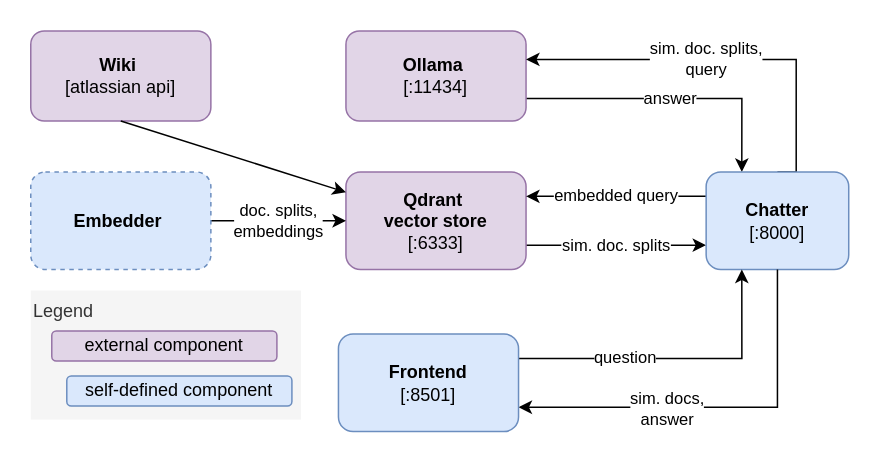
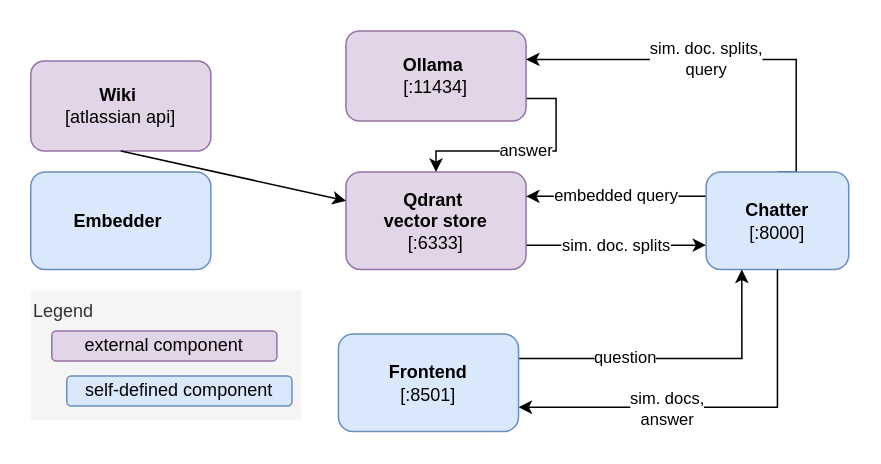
node "Wiki [atlassian api]": moved (121, 76) -> (121, 106)
edge "Ollama [:11434]" -> "Chatter [:8000]": now "Ollama [:11434]" -> "Qdrant vector store [:6333]"
node "Embedder": style dashed -> solid
edge "Embedder" -> "Qdrant vector store [:6333]": removed, label "doc. splits, embeddings"
